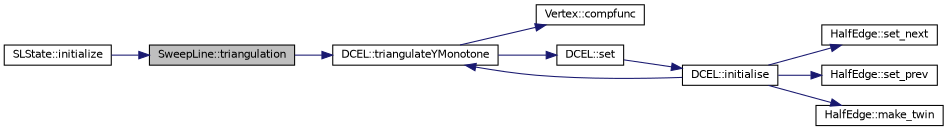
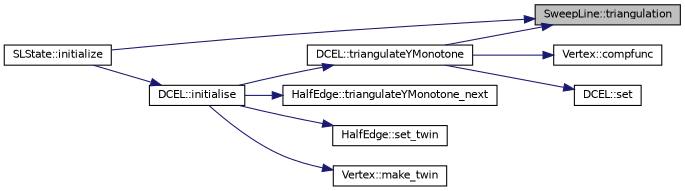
node "HalfEdge::set_next": label "HalfEdge::set_next" -> "HalfEdge::triangulateYMonotone_next"
edge "SweepLine::triangulation" -> "DCEL::triangulateYMonotone": reversed
edge "DCEL::set" -> "DCEL::initialise": now "SLState::initialize" -> "DCEL::initialise"
node "HalfEdge::set_prev": label "HalfEdge::set_prev" -> "HalfEdge::set_twin"
node "HalfEdge::make_twin": label "HalfEdge::make_twin" -> "Vertex::make_twin"
